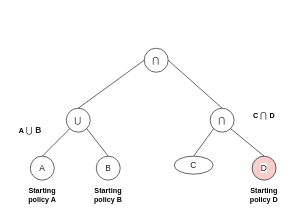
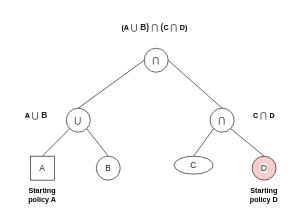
node "(A ⋃ B) ⋂ (C ⋂ D)": added
node "A ⋃ B": moved (30, 131) -> (36, 116)
node "A": shape ellipse -> rectangle
node "Starting policy B": removed
